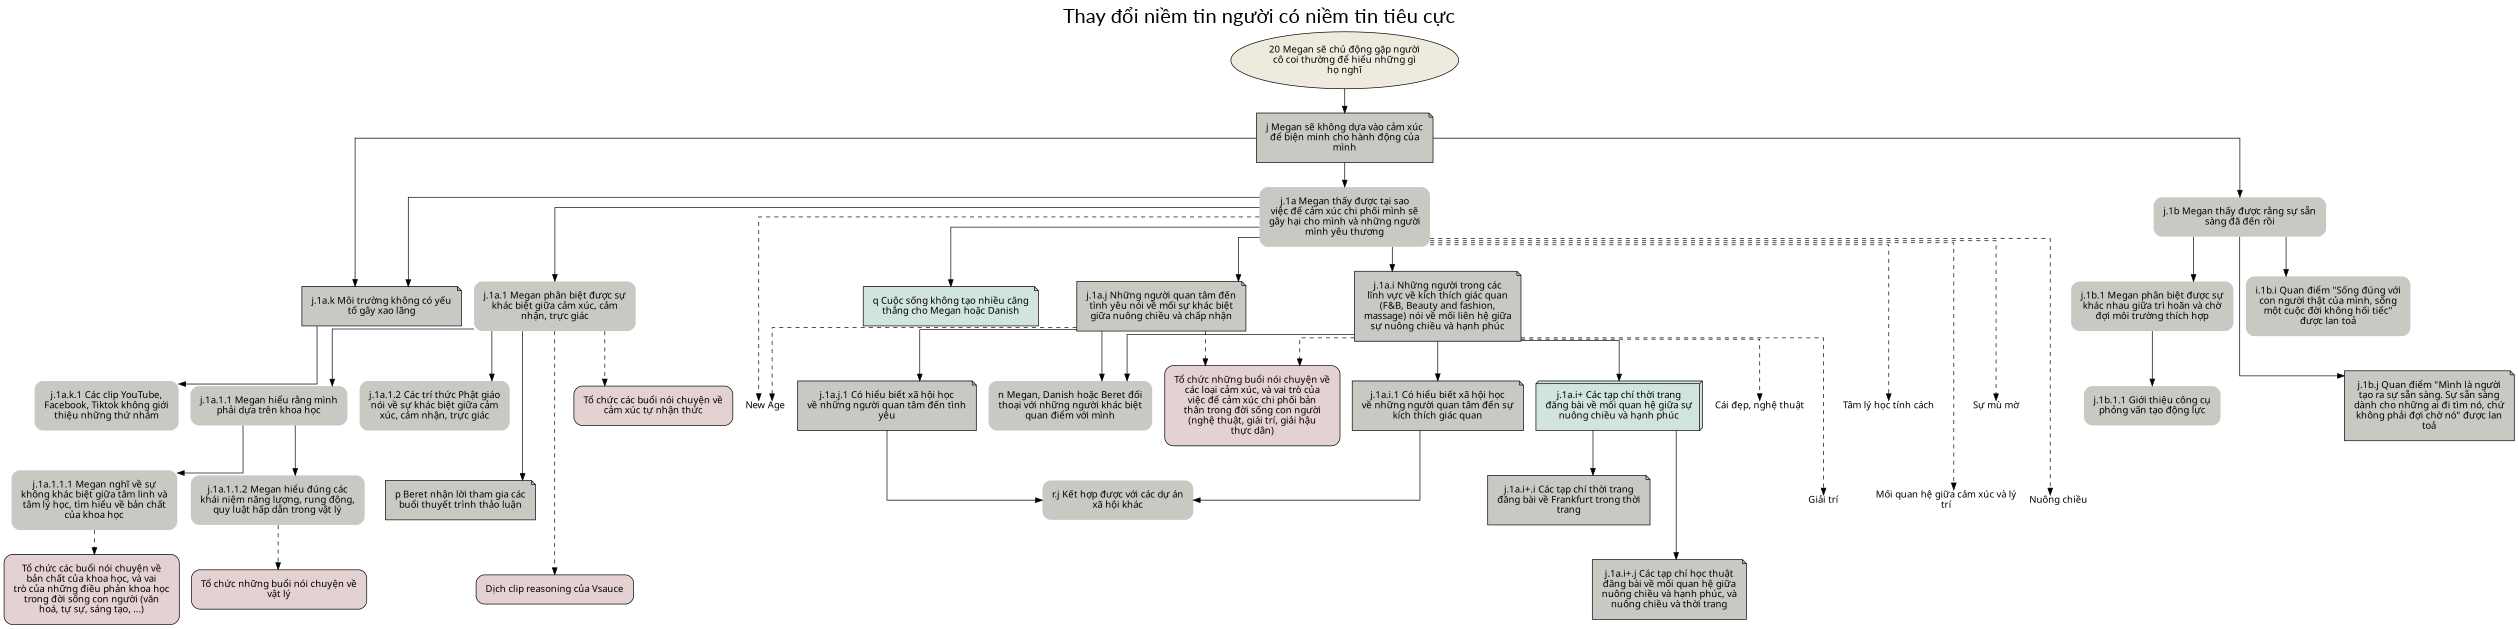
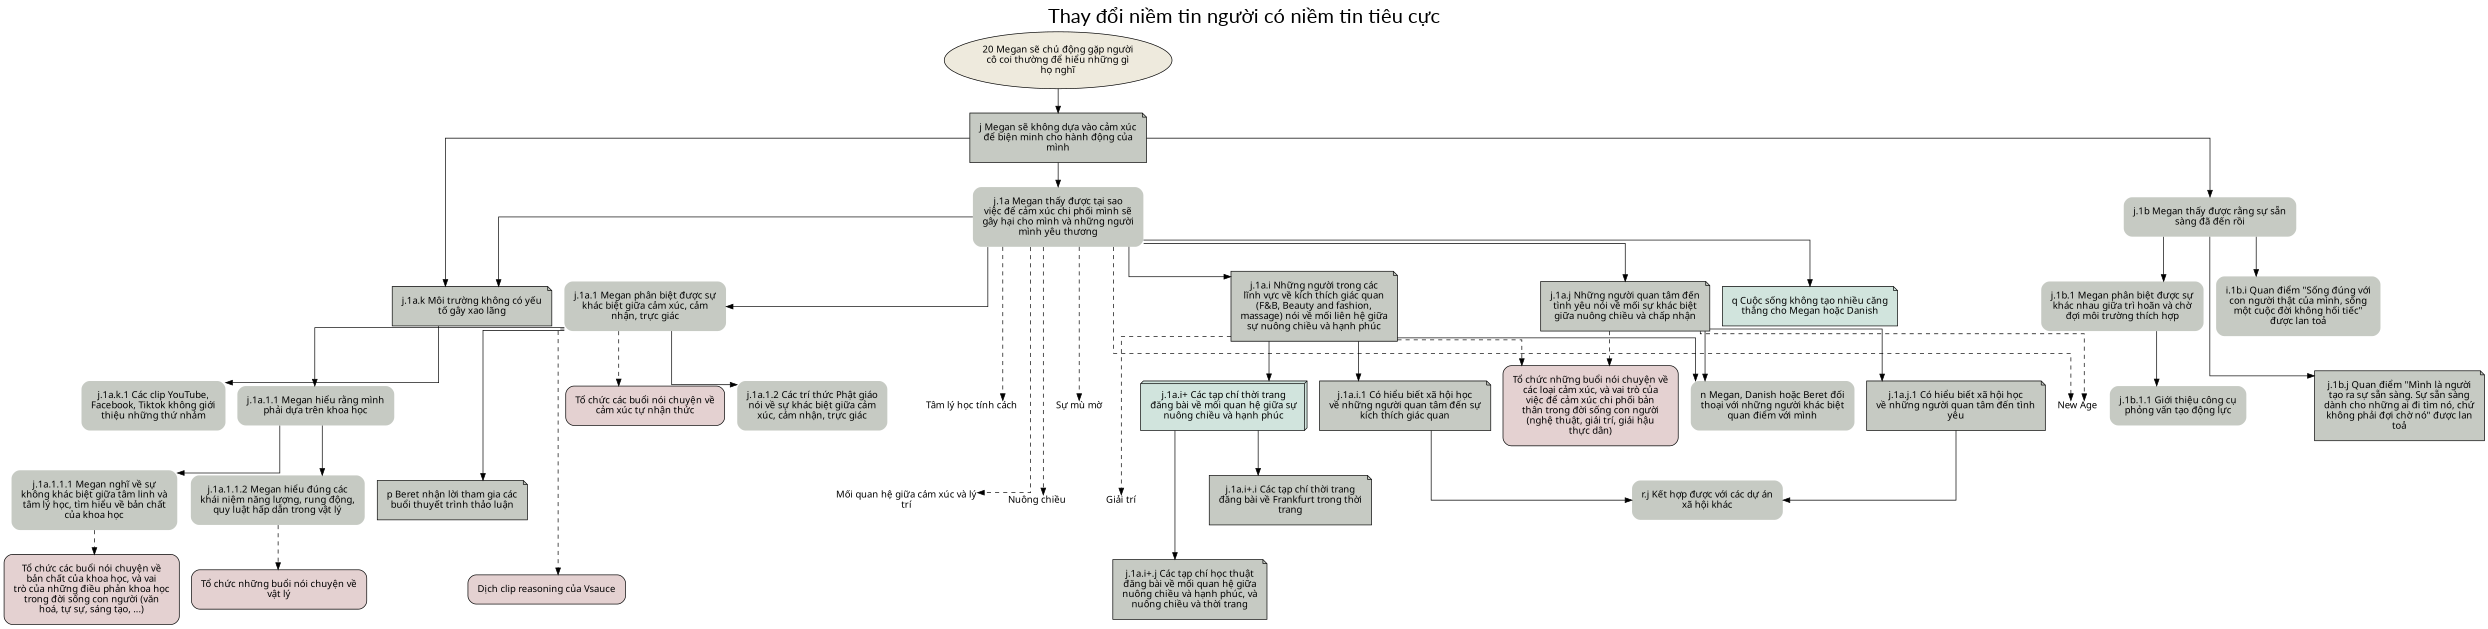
node "Cái đẹp, nghệ thuật": removed
